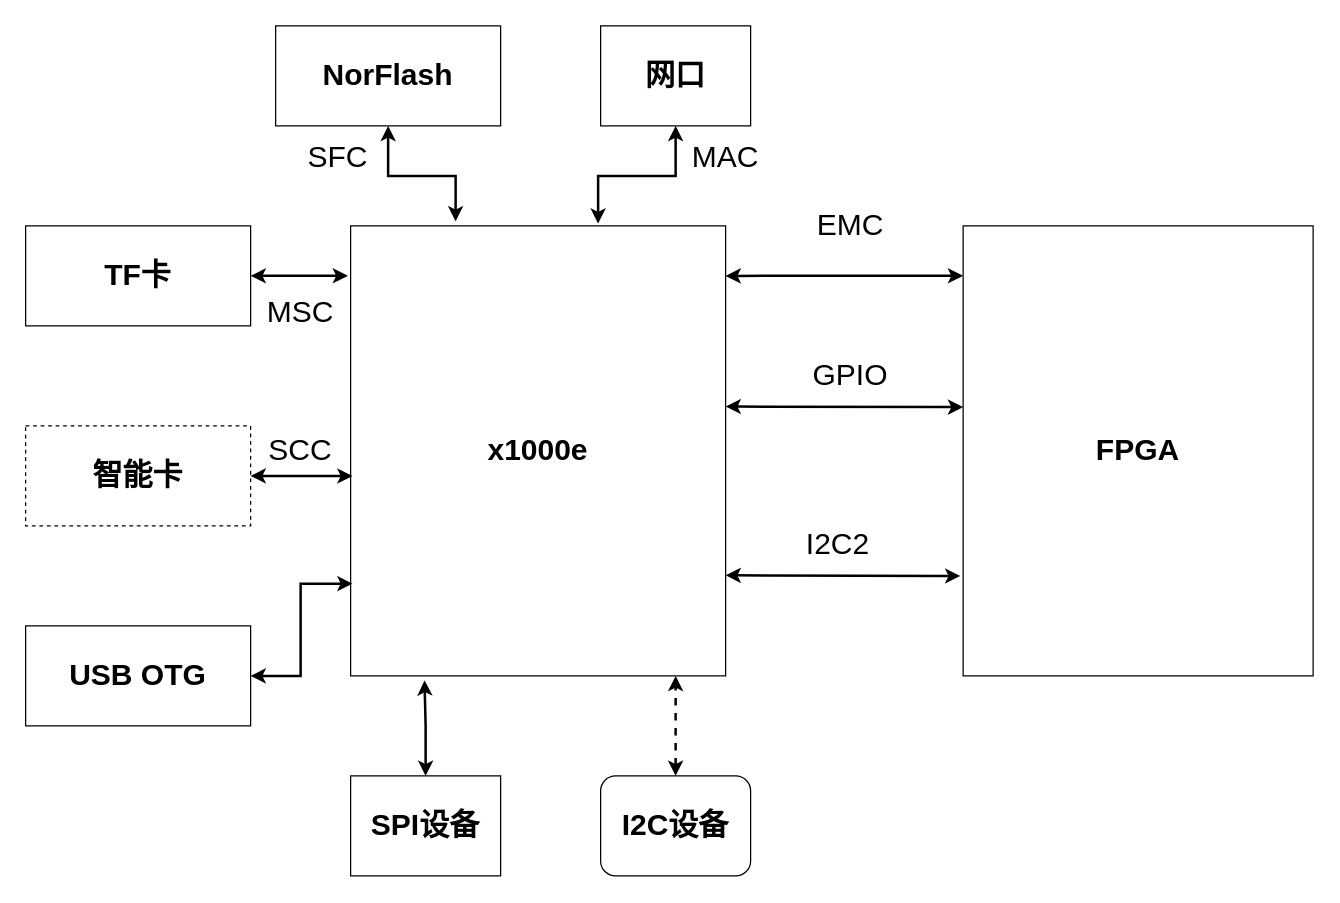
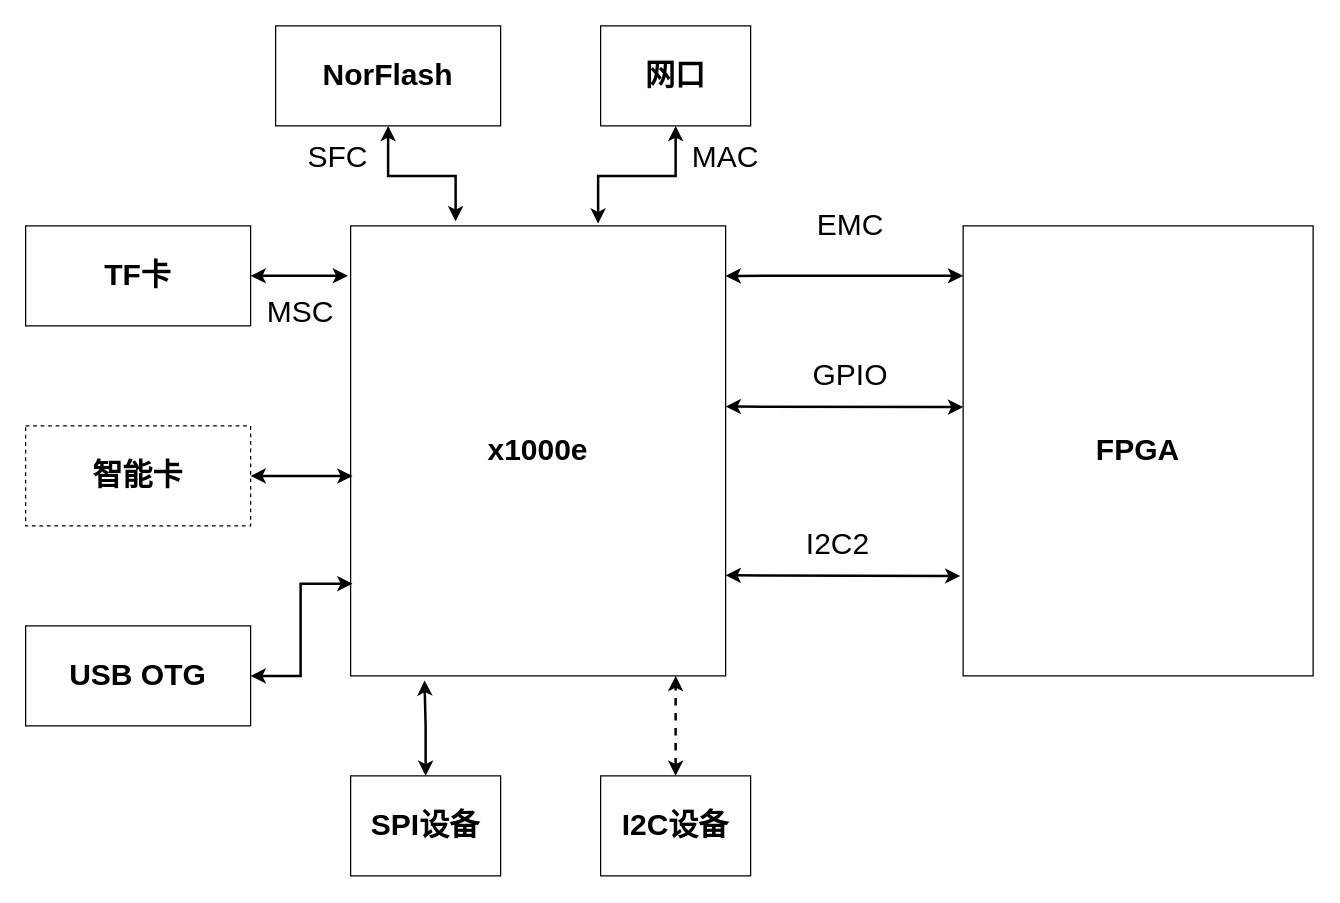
node "SCC": removed
node "I2C设备": shape rounded rectangle -> rectangle
